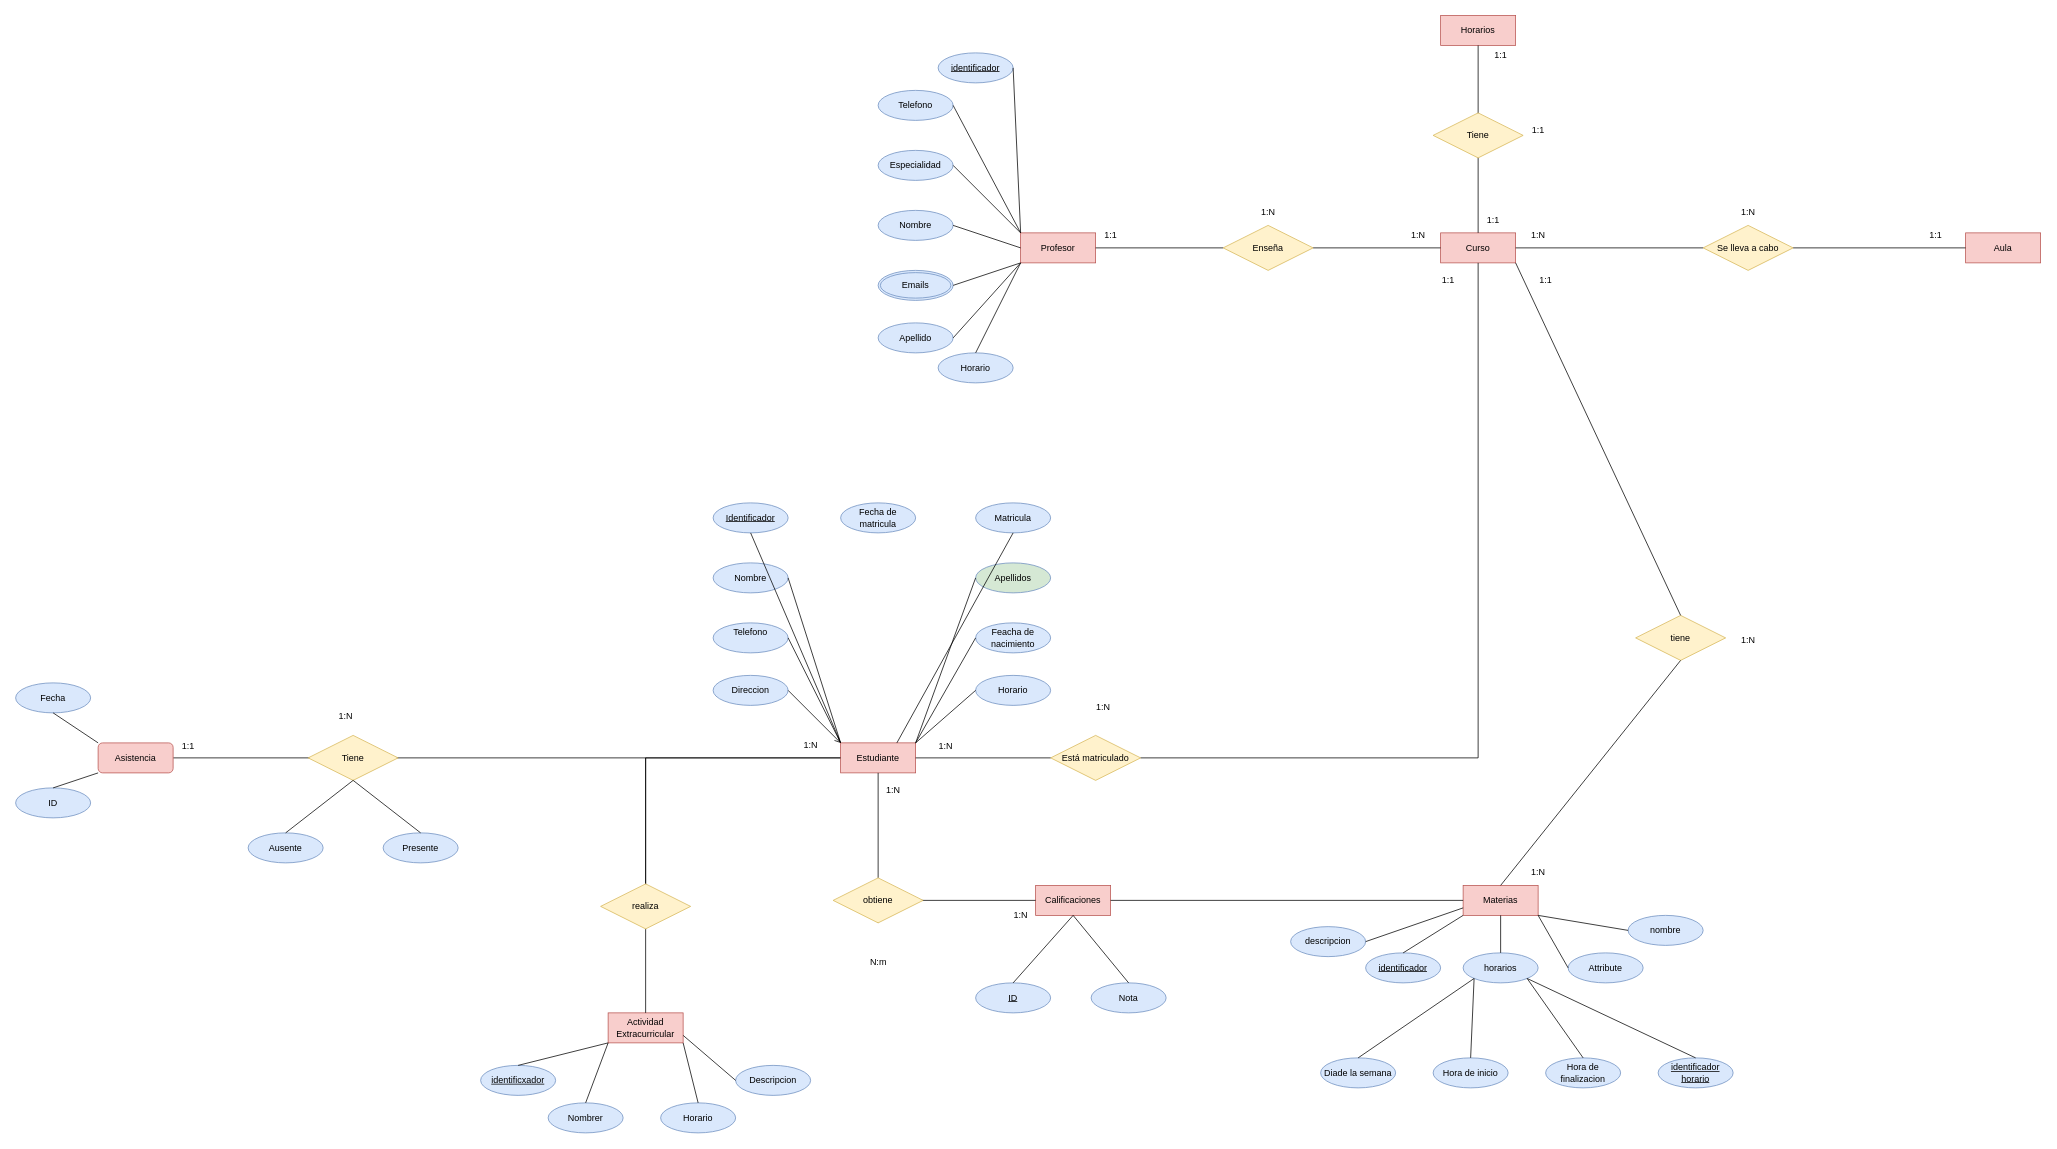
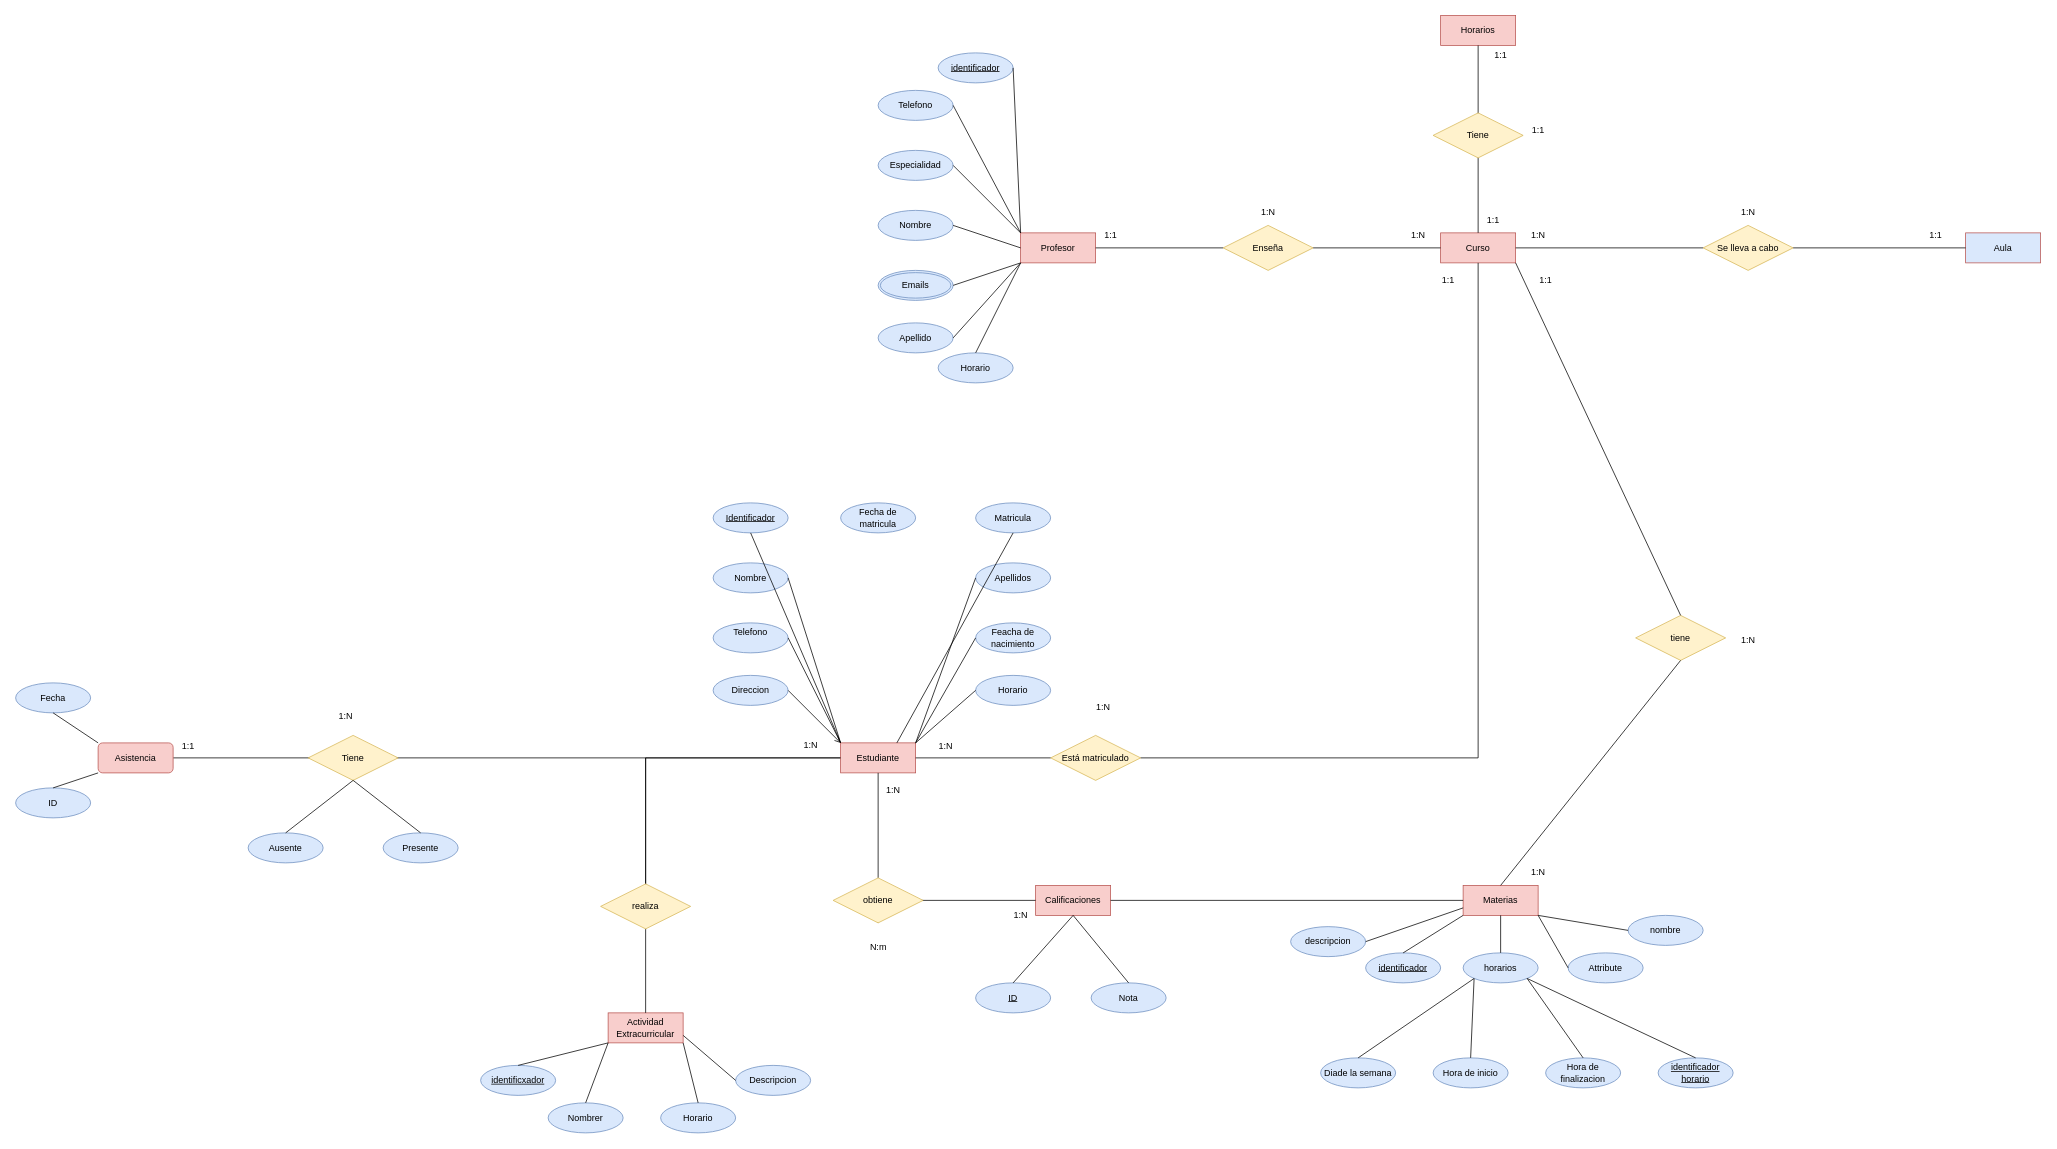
node "Aula": fillcolor #f8cecc -> #dae8fc
node "Apellidos": fillcolor #d5e8d4 -> #dae8fc
node "N:m": moved (878, 963) -> (878, 948)
